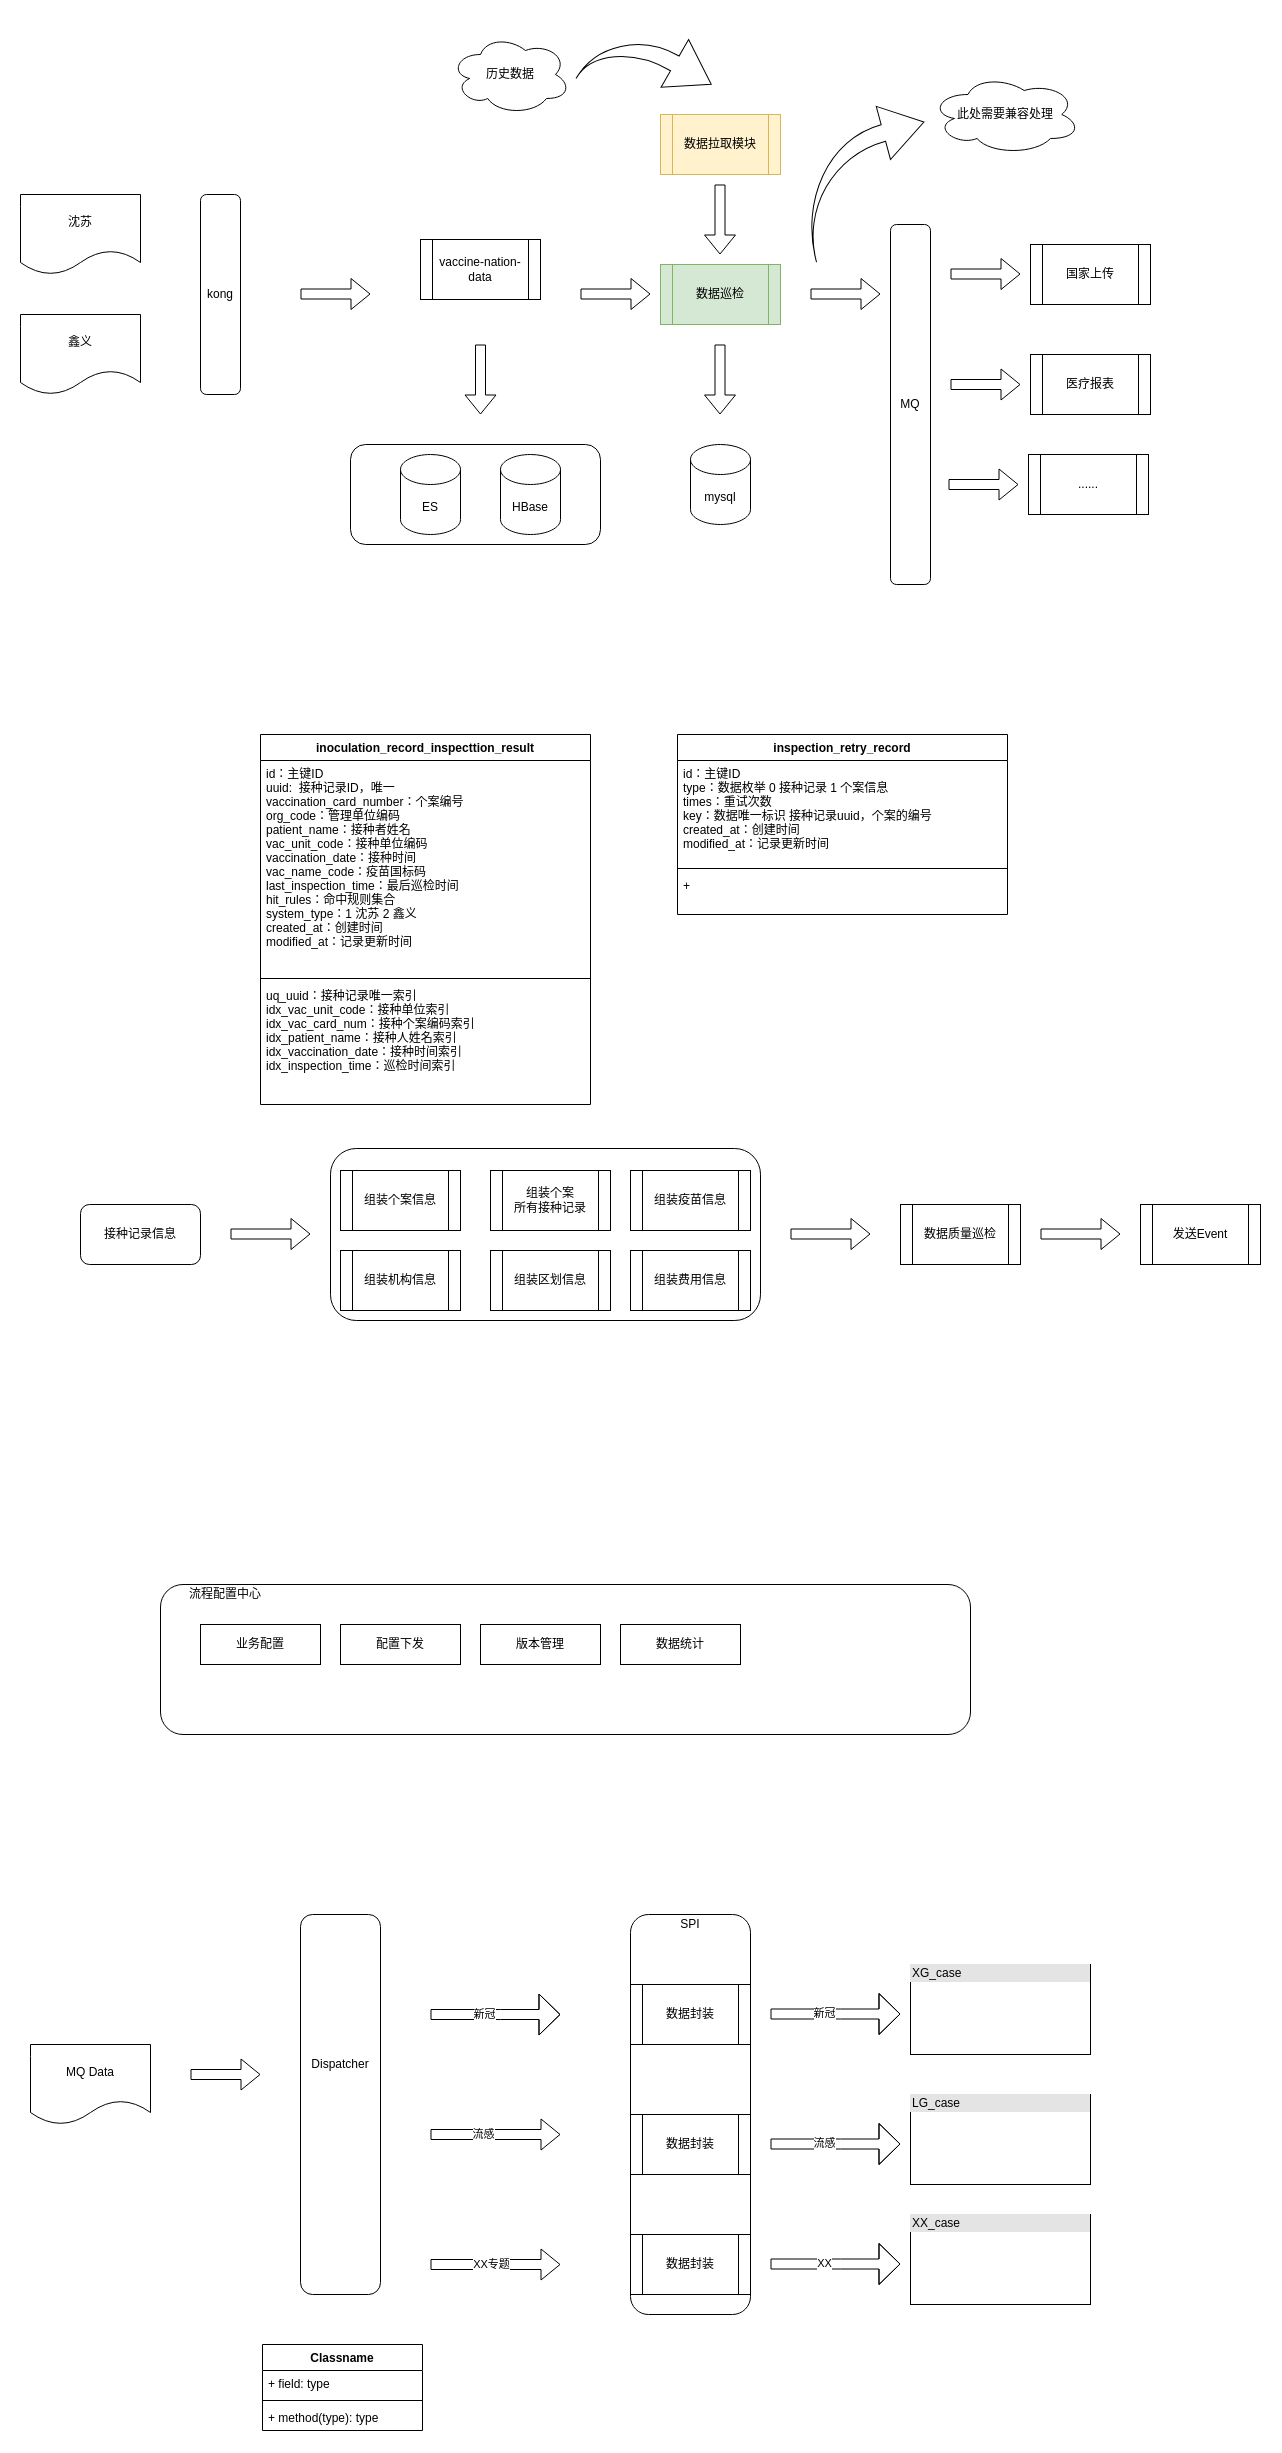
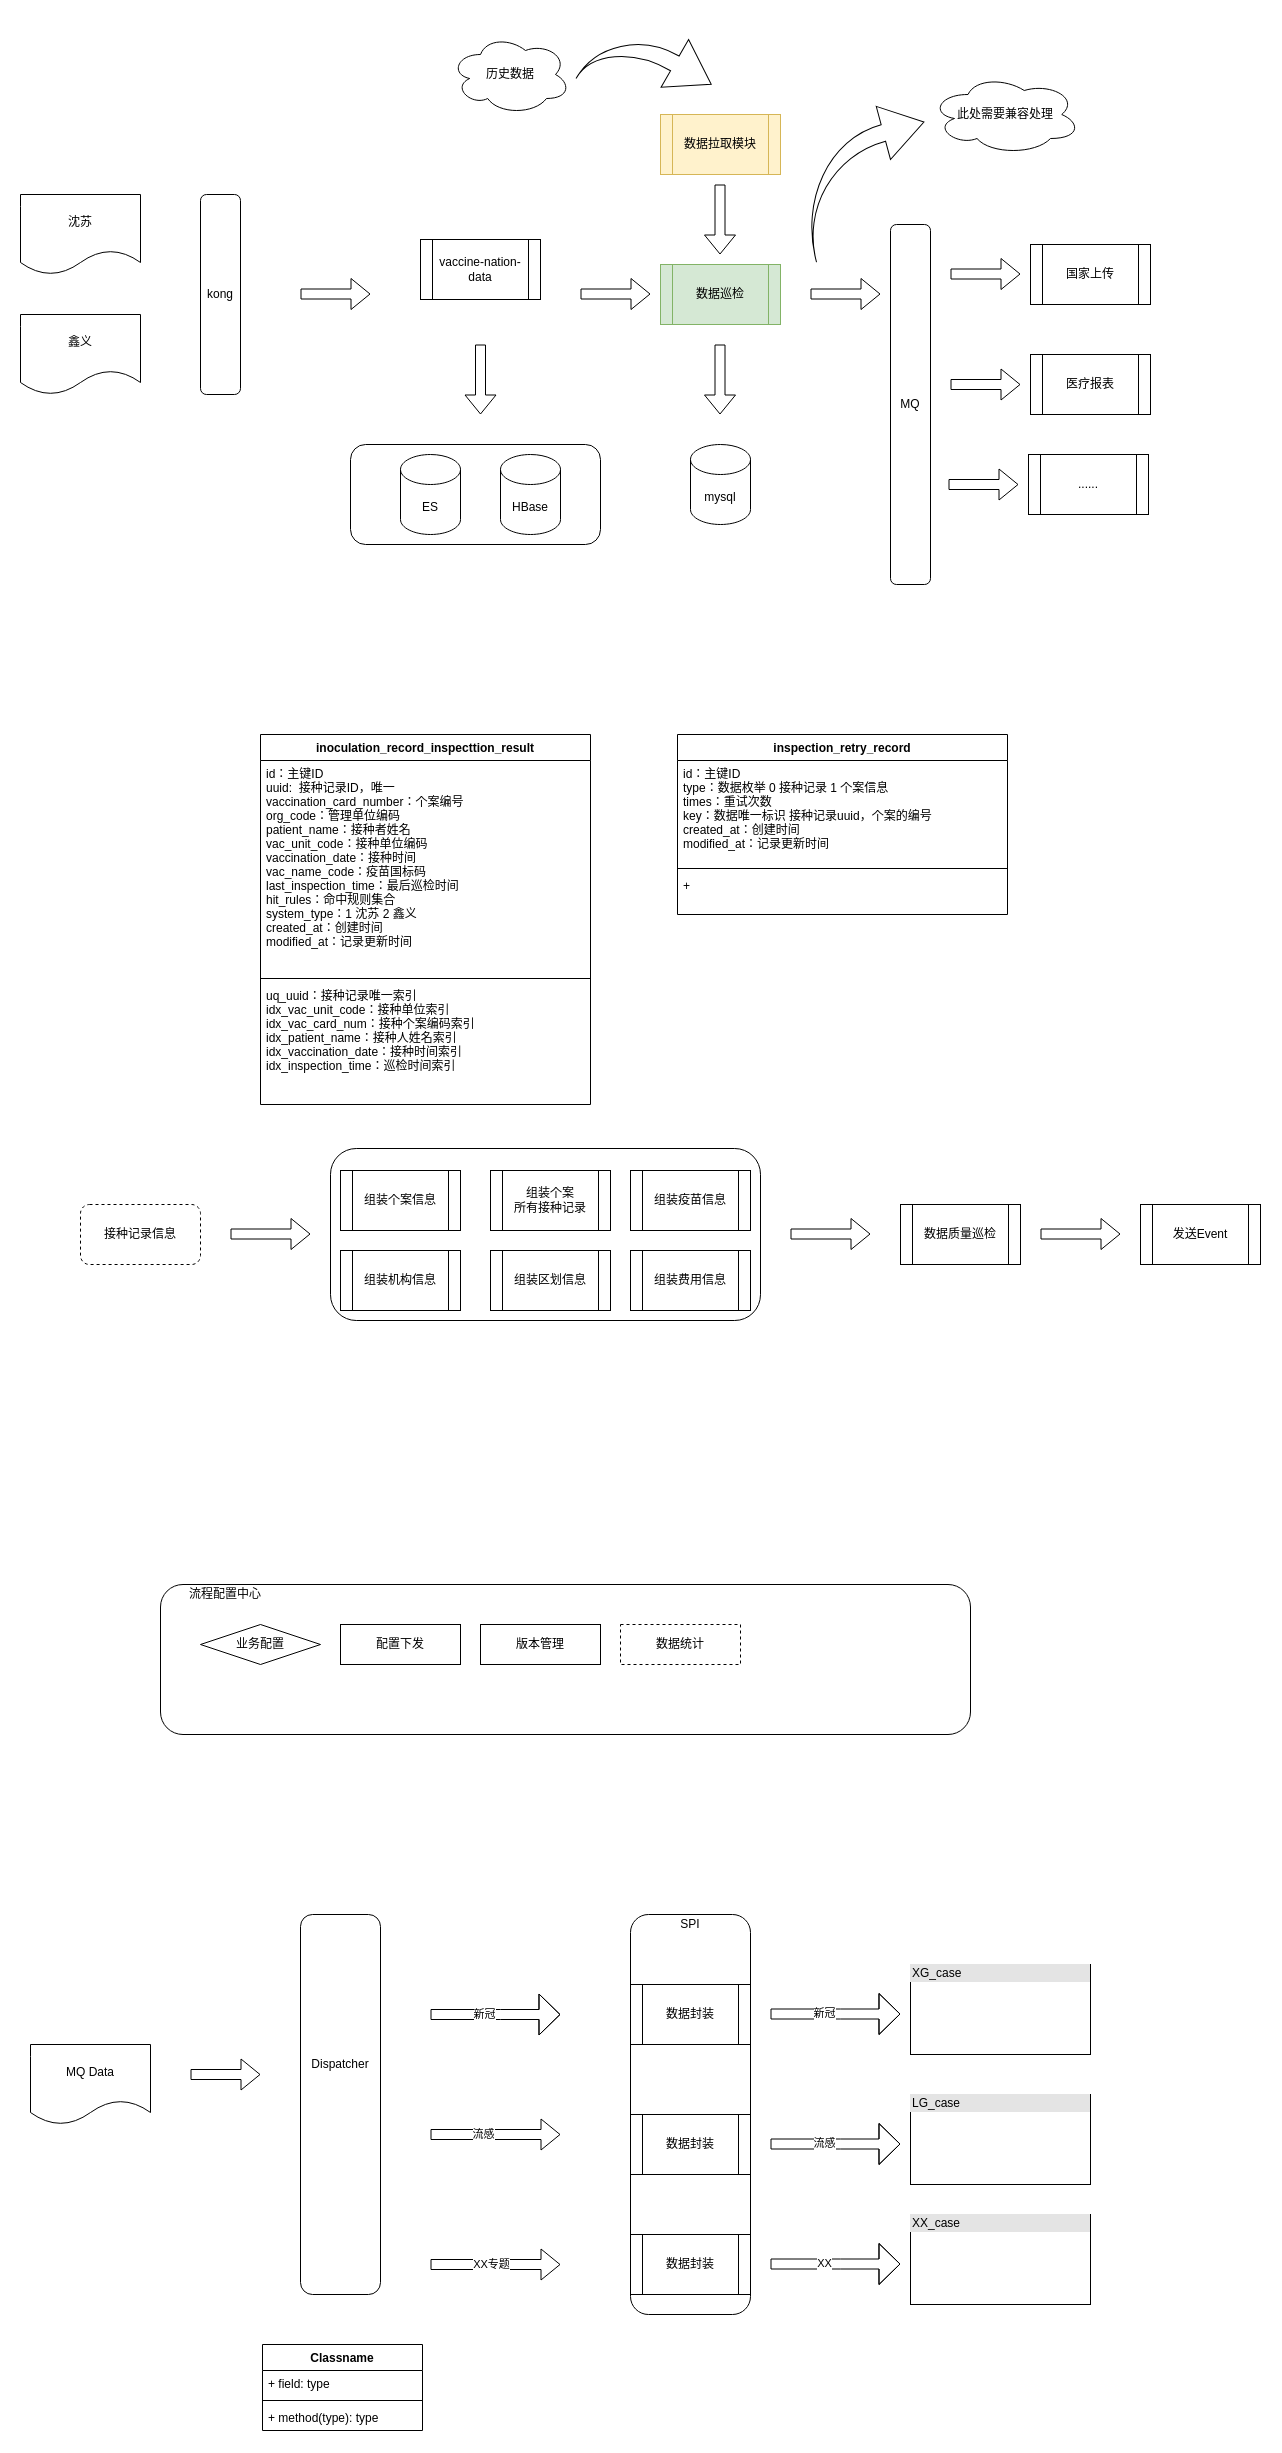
node "接种记录信息": style solid -> dashed
node "业务配置": shape rectangle -> diamond
node "数据统计": style solid -> dashed
